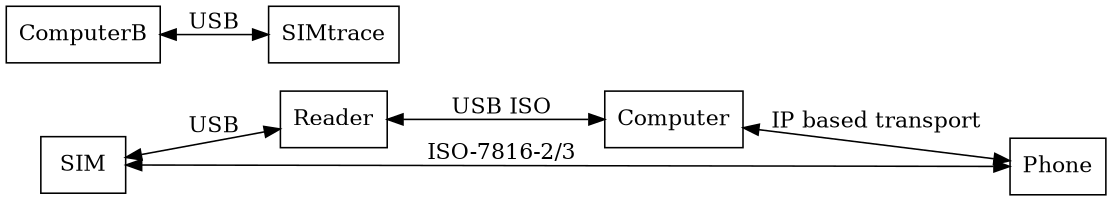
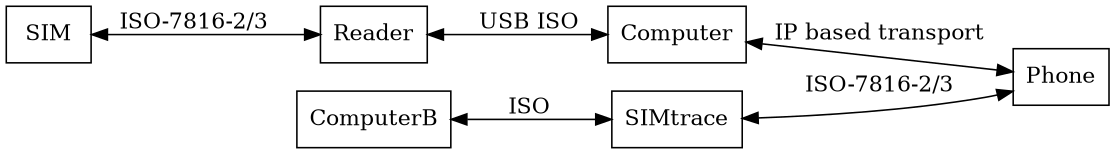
edge "ComputerB" -- "SIMtrace": label "USB" -> "ISO"
edge "Reader" -- "SIM": label "USB" -> "ISO-7816-2/3"
edge "SIM" -- "Phone": now "SIMtrace" -- "Phone"
